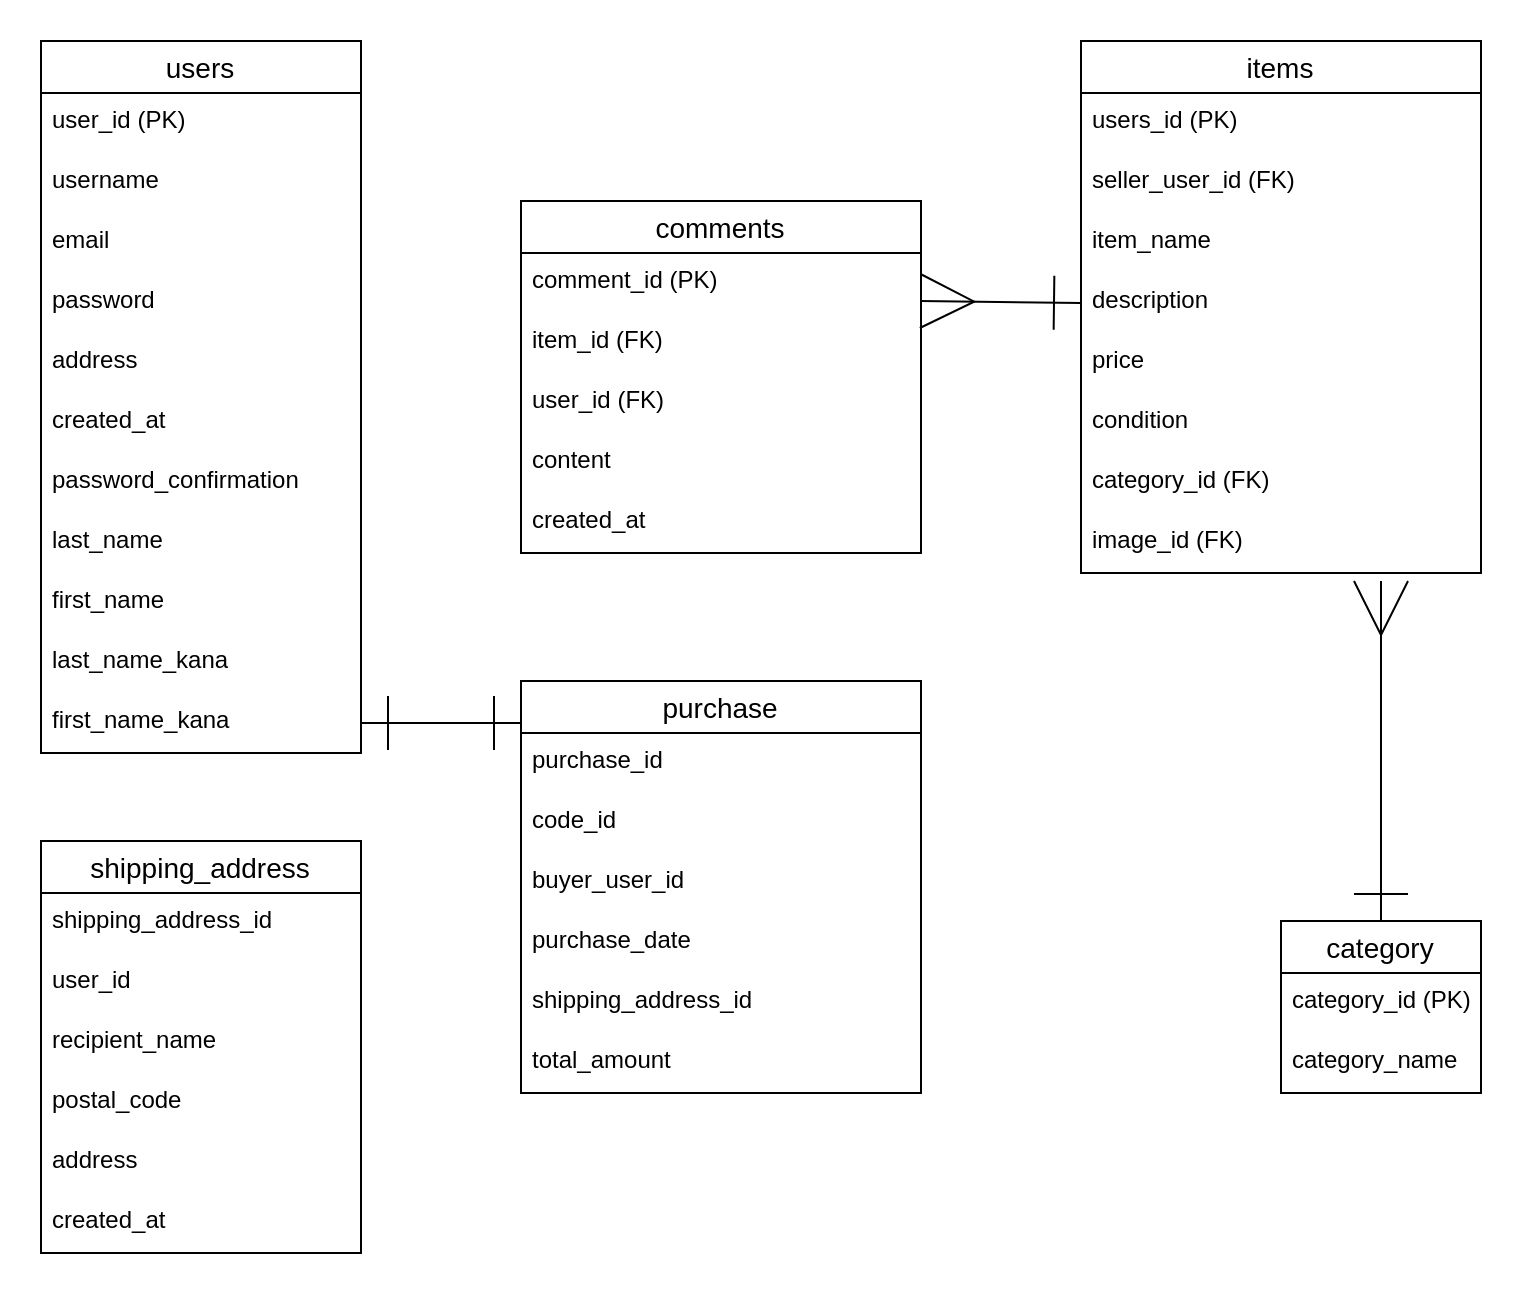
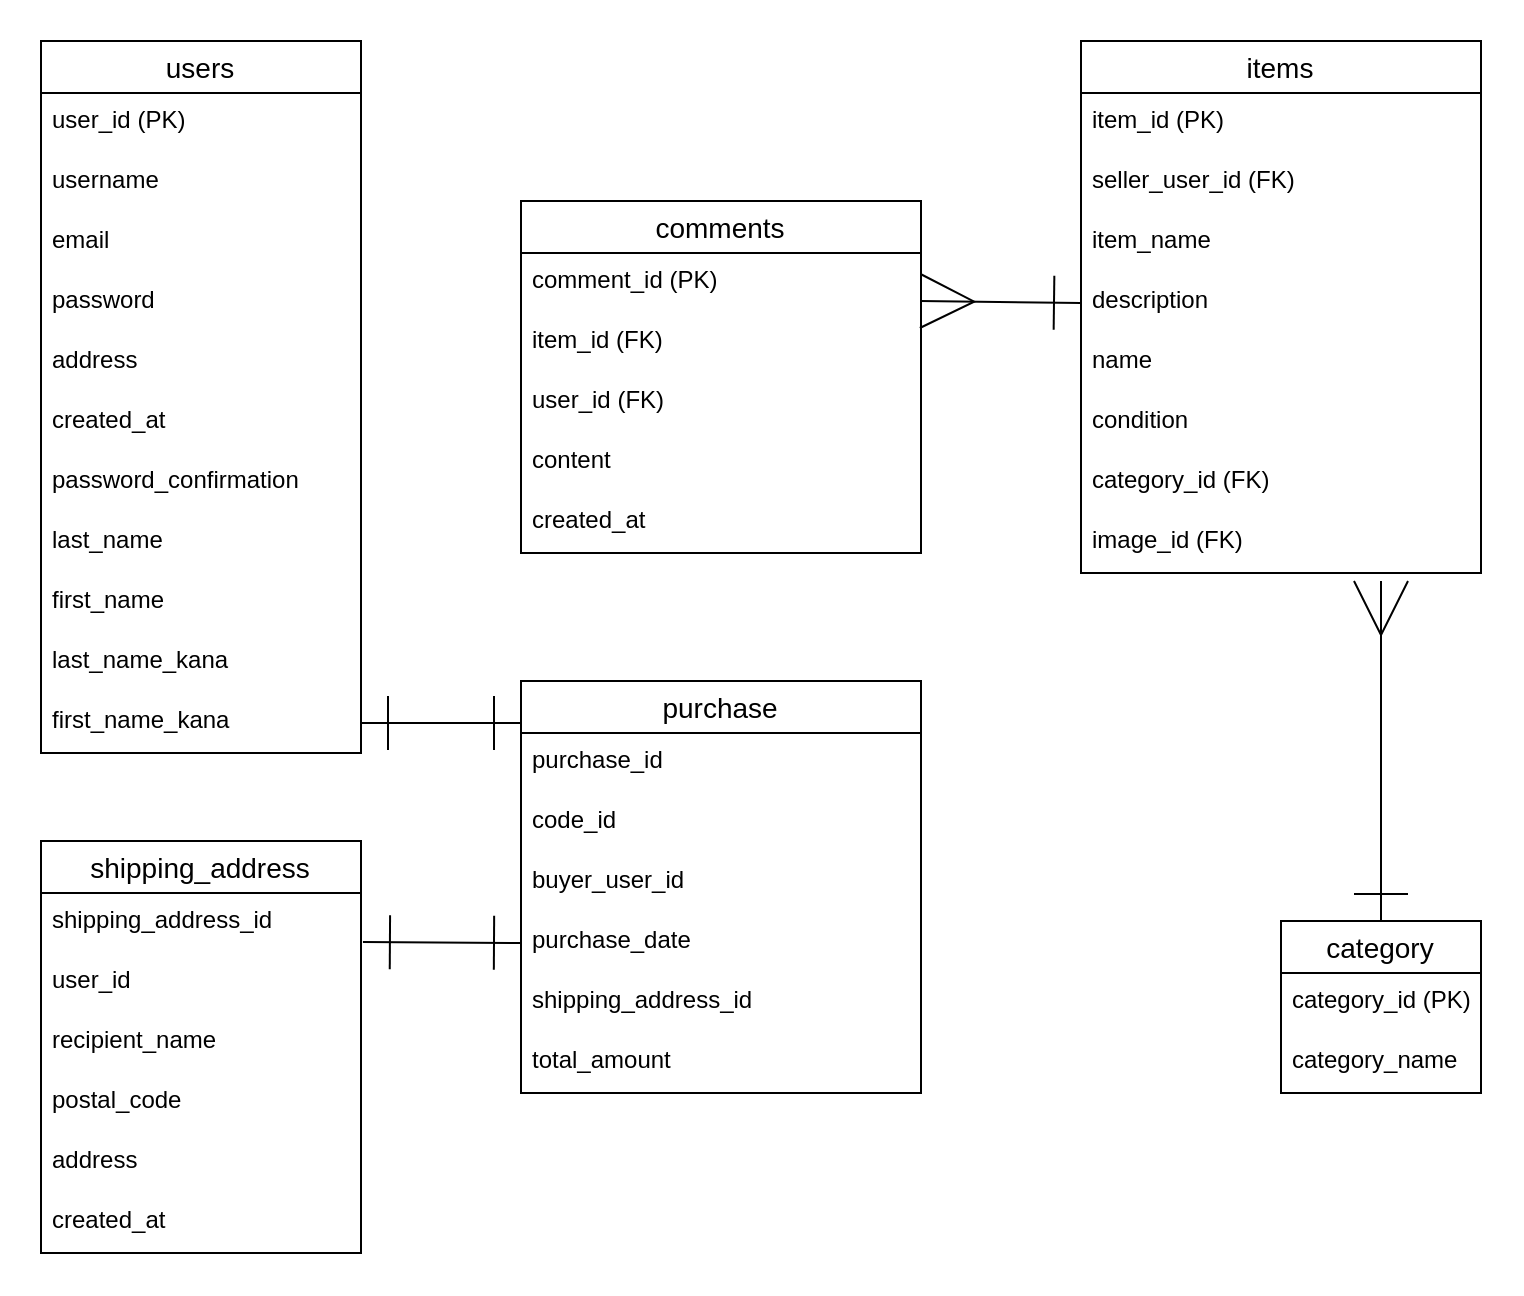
node "users_id (PK)": label "users_id (PK)" -> "item_id (PK)"
node "price": label "price" -> "name"
edge "purchase_date" -- "user_id": added
